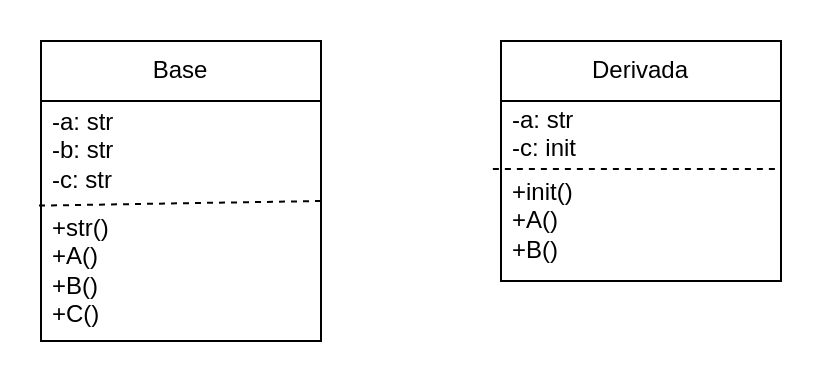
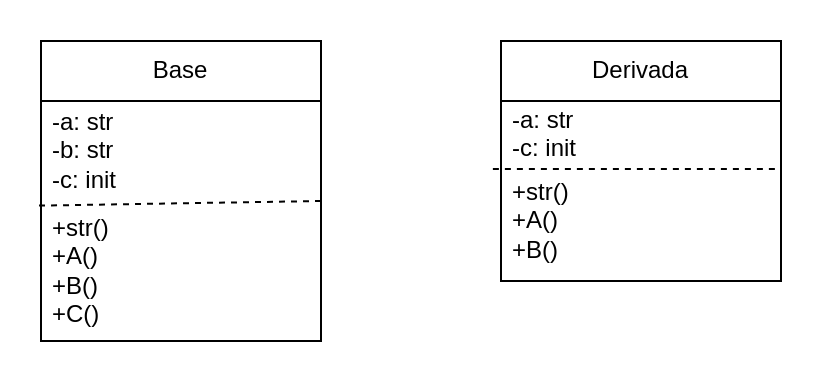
node "-a: str -b: str -c: str": label "-a: str -b: str -c: str" -> "-a: str -b: str -c: init"
node "+init() +A() +B()": label "+init() +A() +B()" -> "+str() +A() +B()"
